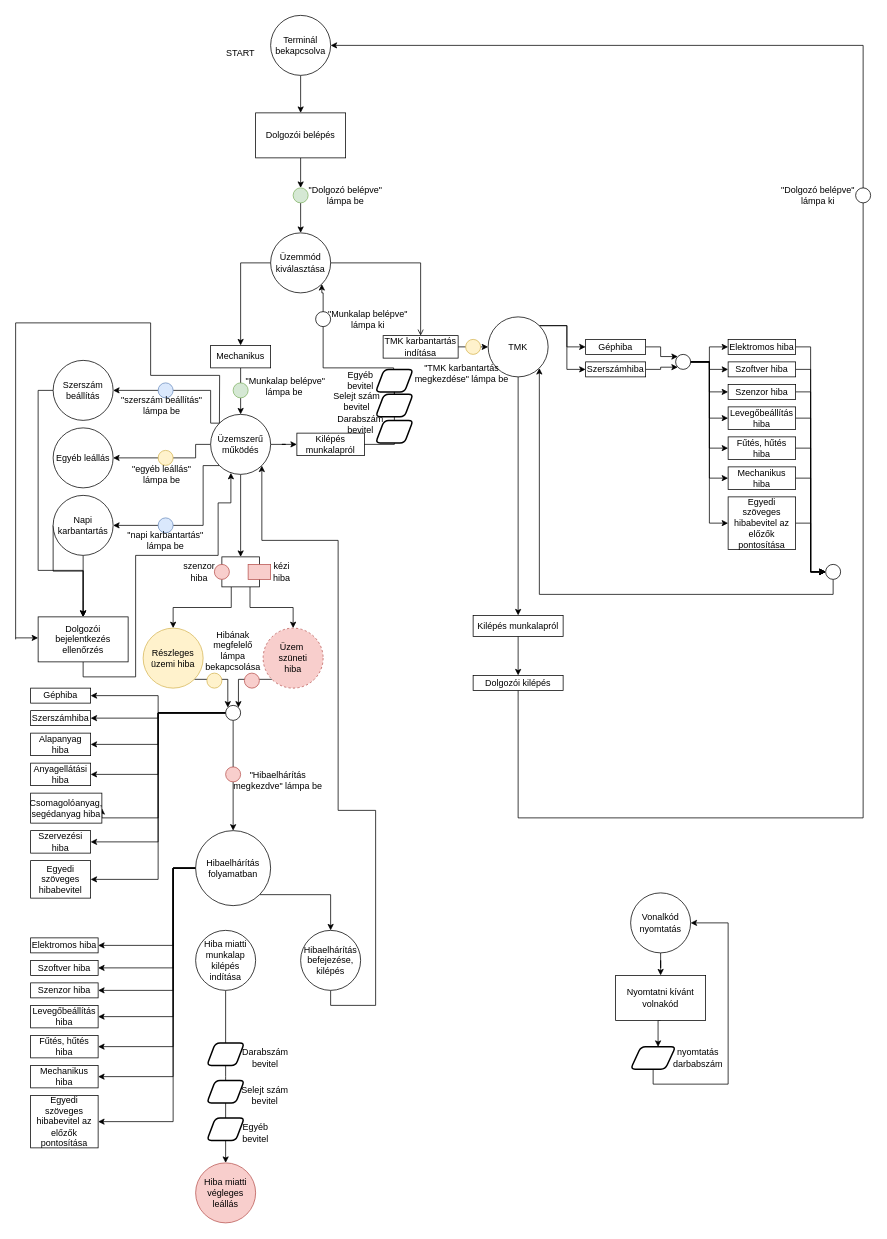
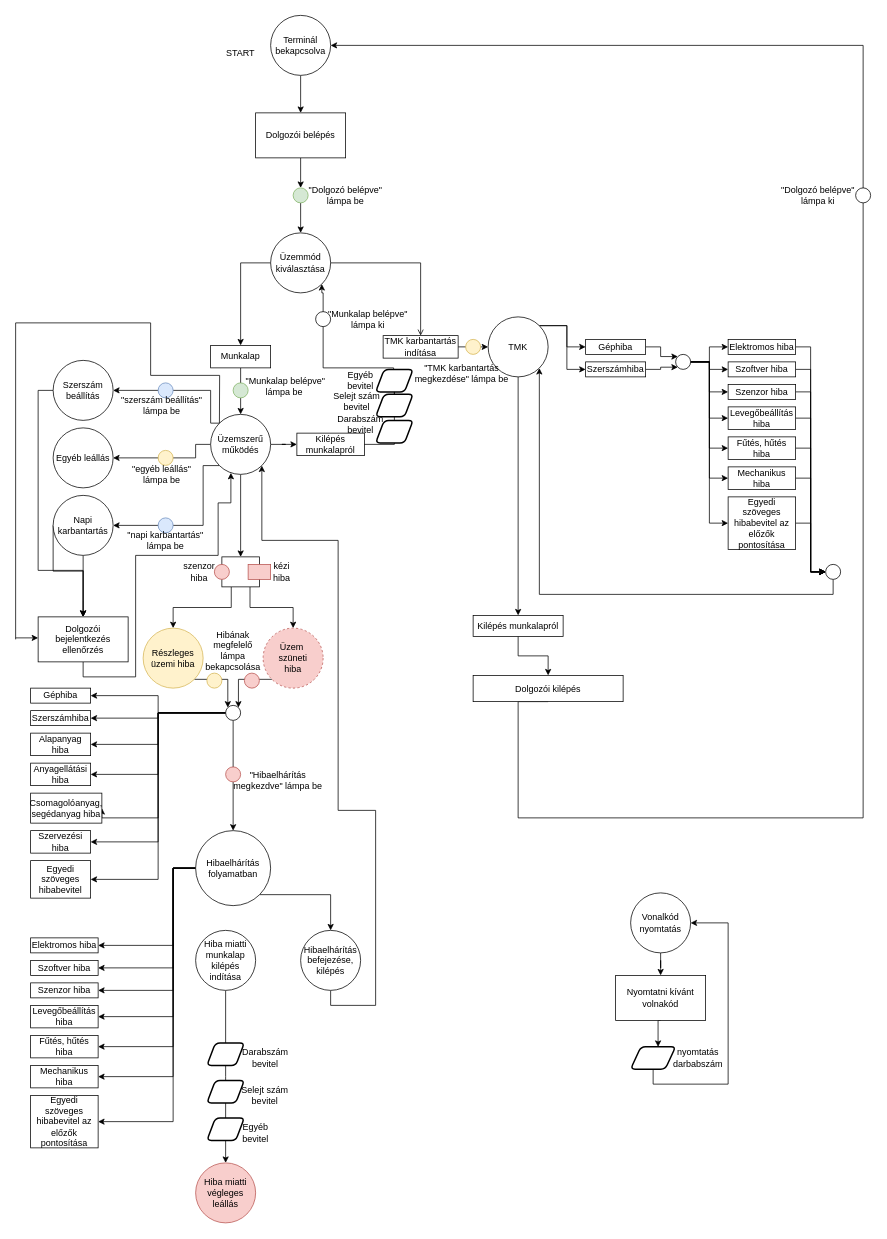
node "Mechanikus": label "Mechanikus" -> "Munkalap"
node "Dolgozói kilépés": size 90x15 -> 150x26
